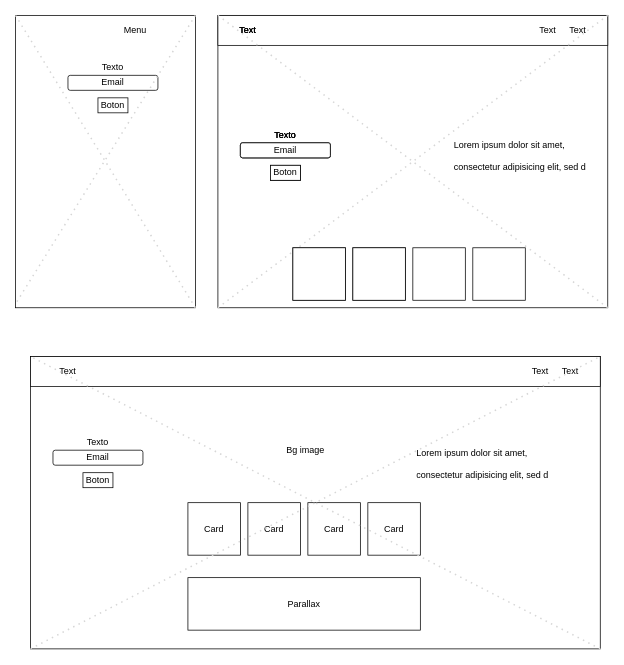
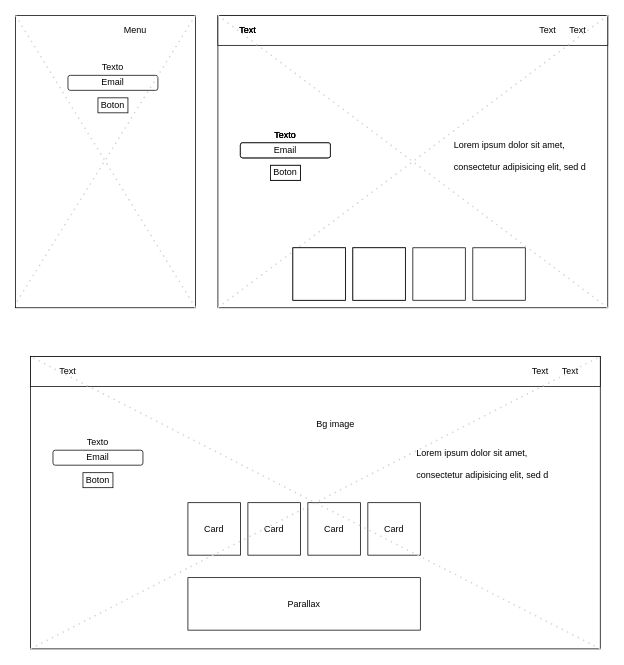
node "Bg image": moved (306, 450) -> (336, 424)
